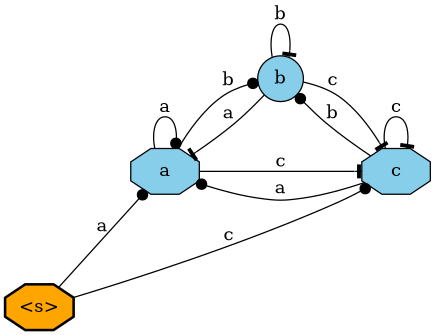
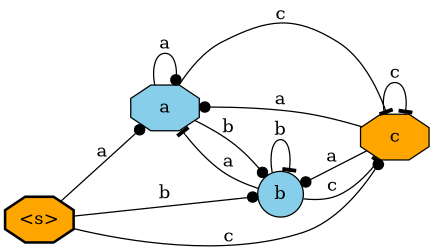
edge "c" -> "b": label "b" -> "a"
node "c": fillcolor skyblue -> orange
edge "<s>" -> "b": added, label "b"
